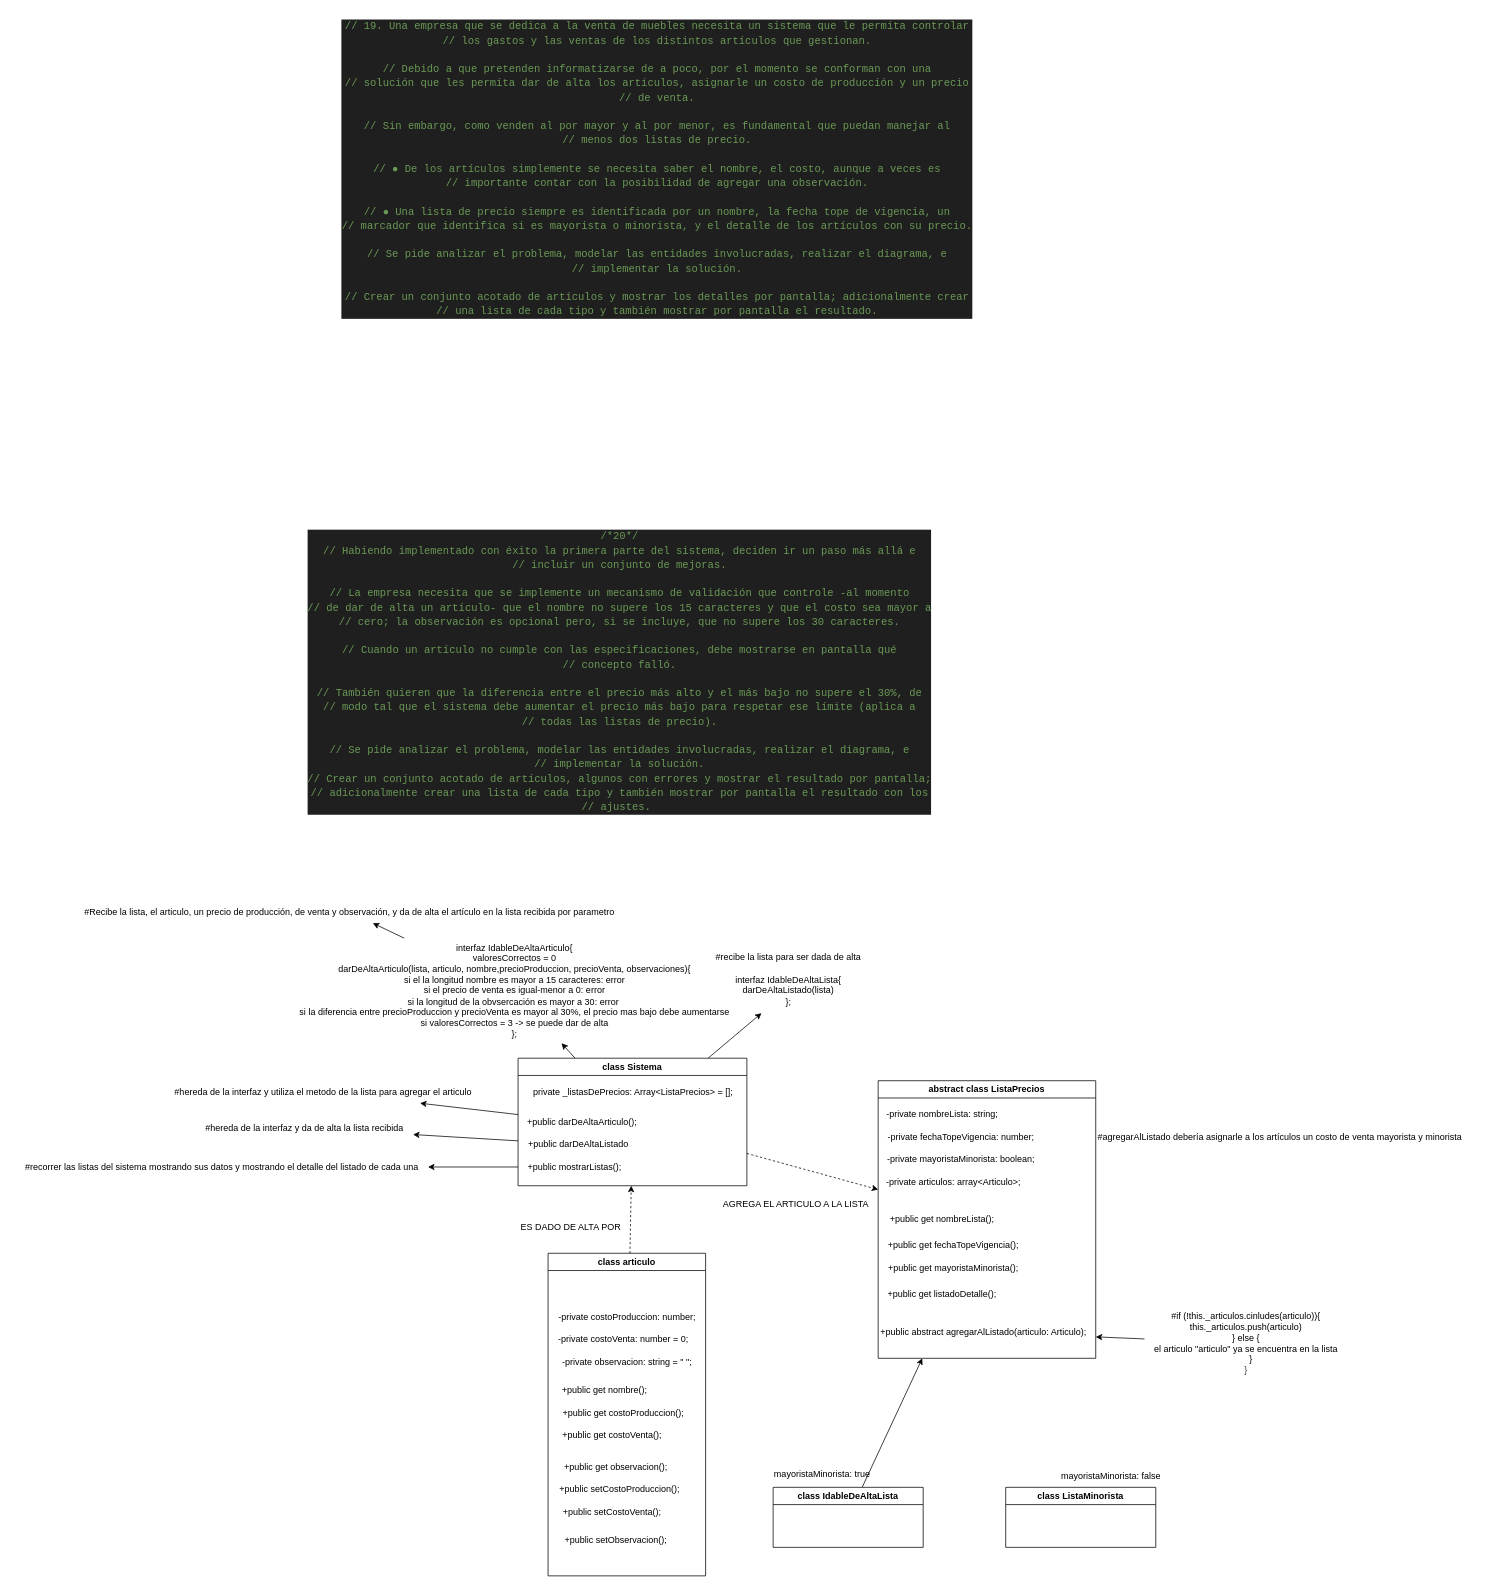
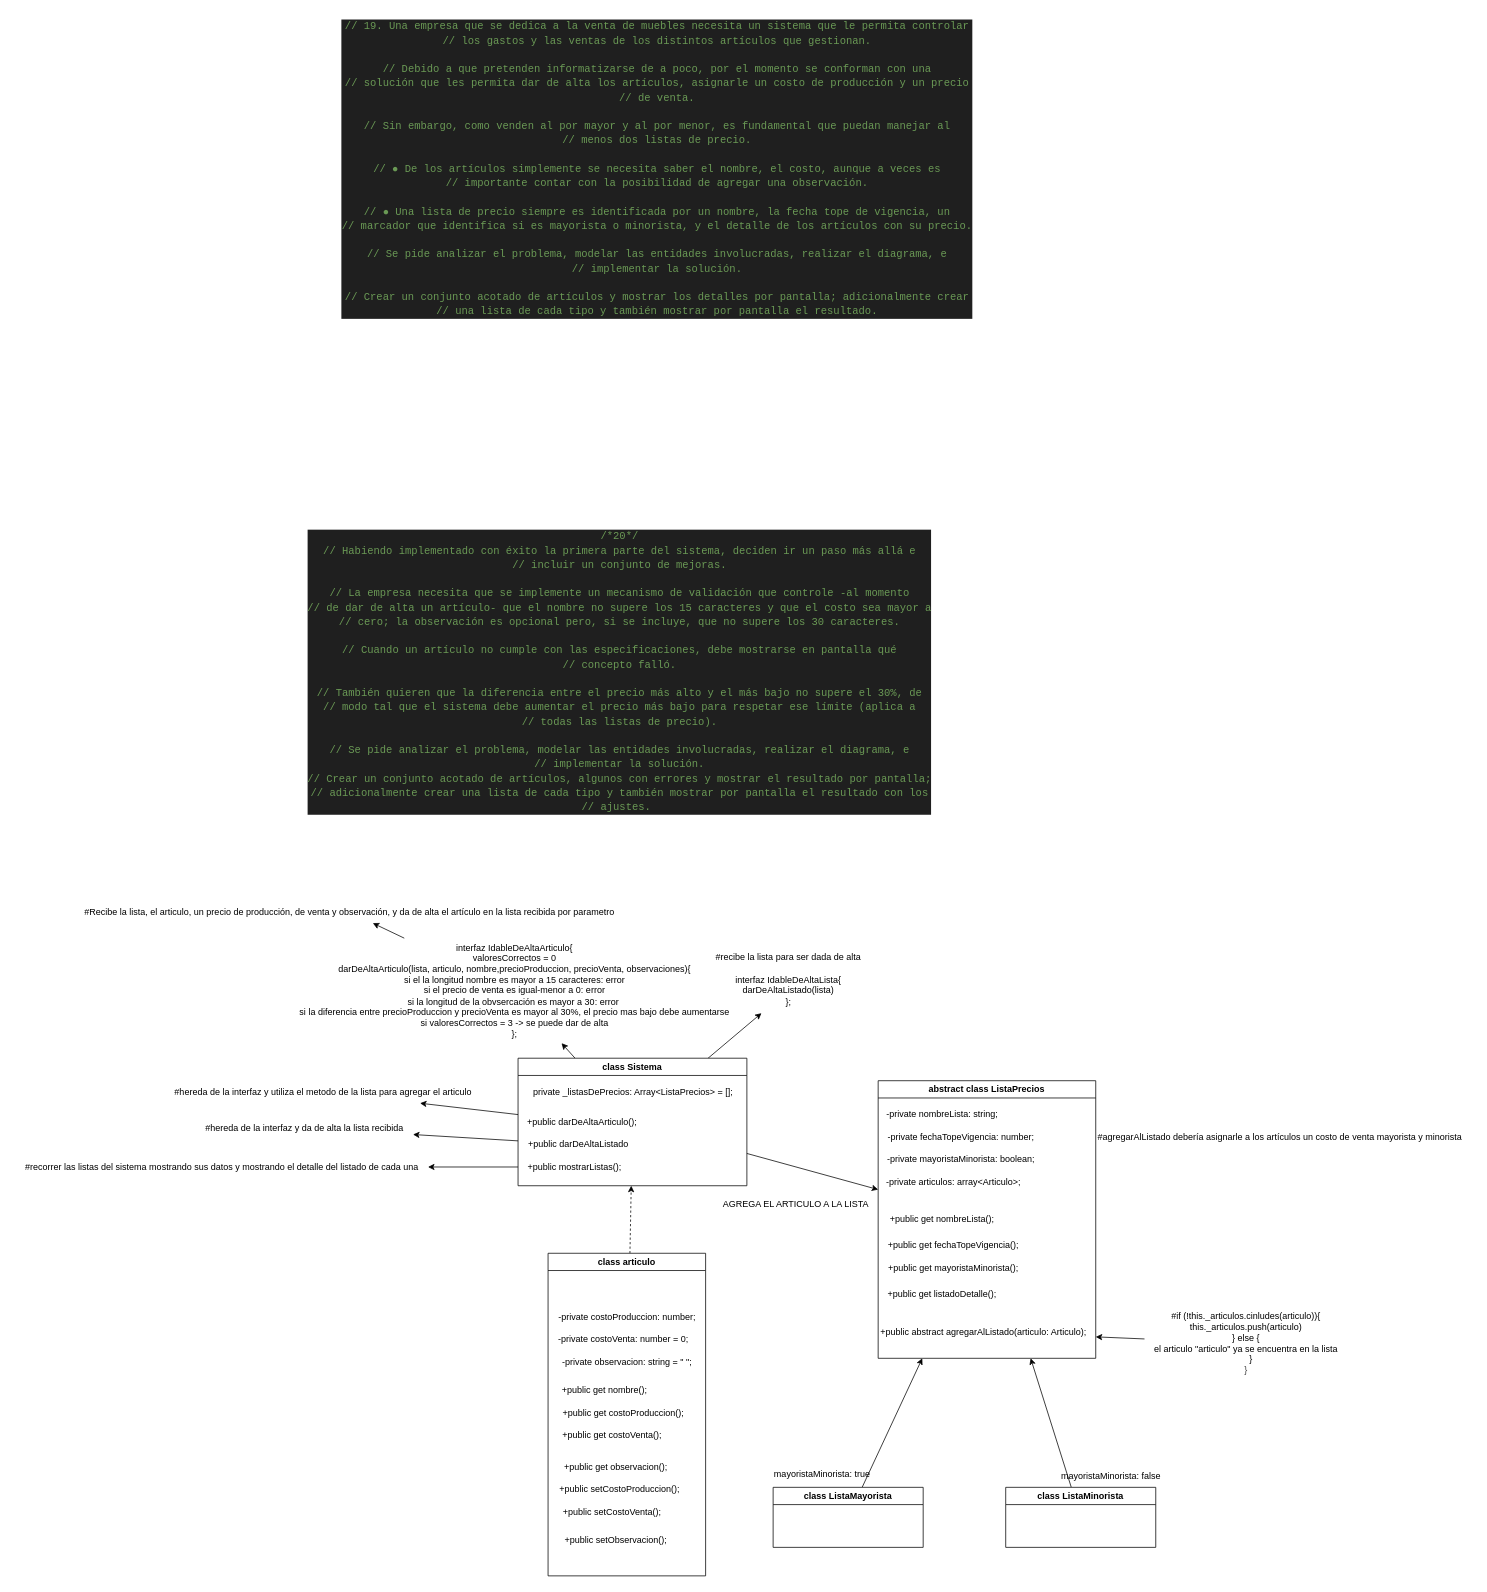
edge "class Sistema" -> "abstract class ListaPrecios": style dashed -> solid
node "ES DADO DE ALTA POR": removed
edge "class ListaMinorista" -> "abstract class ListaPrecios": added
node "class IdableDeAltaLista": label "class IdableDeAltaLista" -> "class ListaMayorista"
